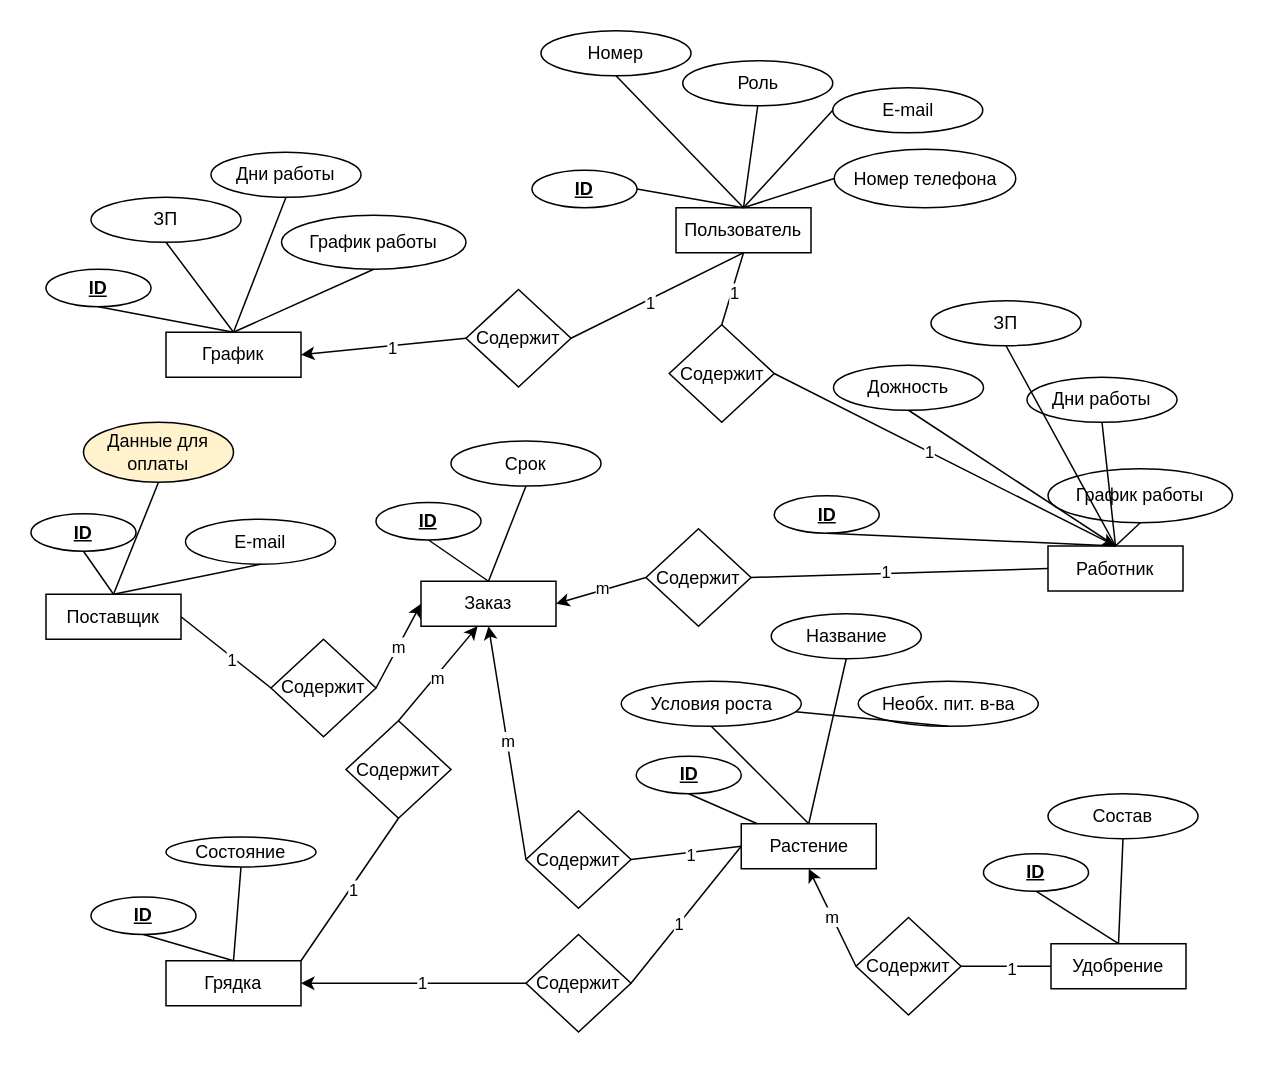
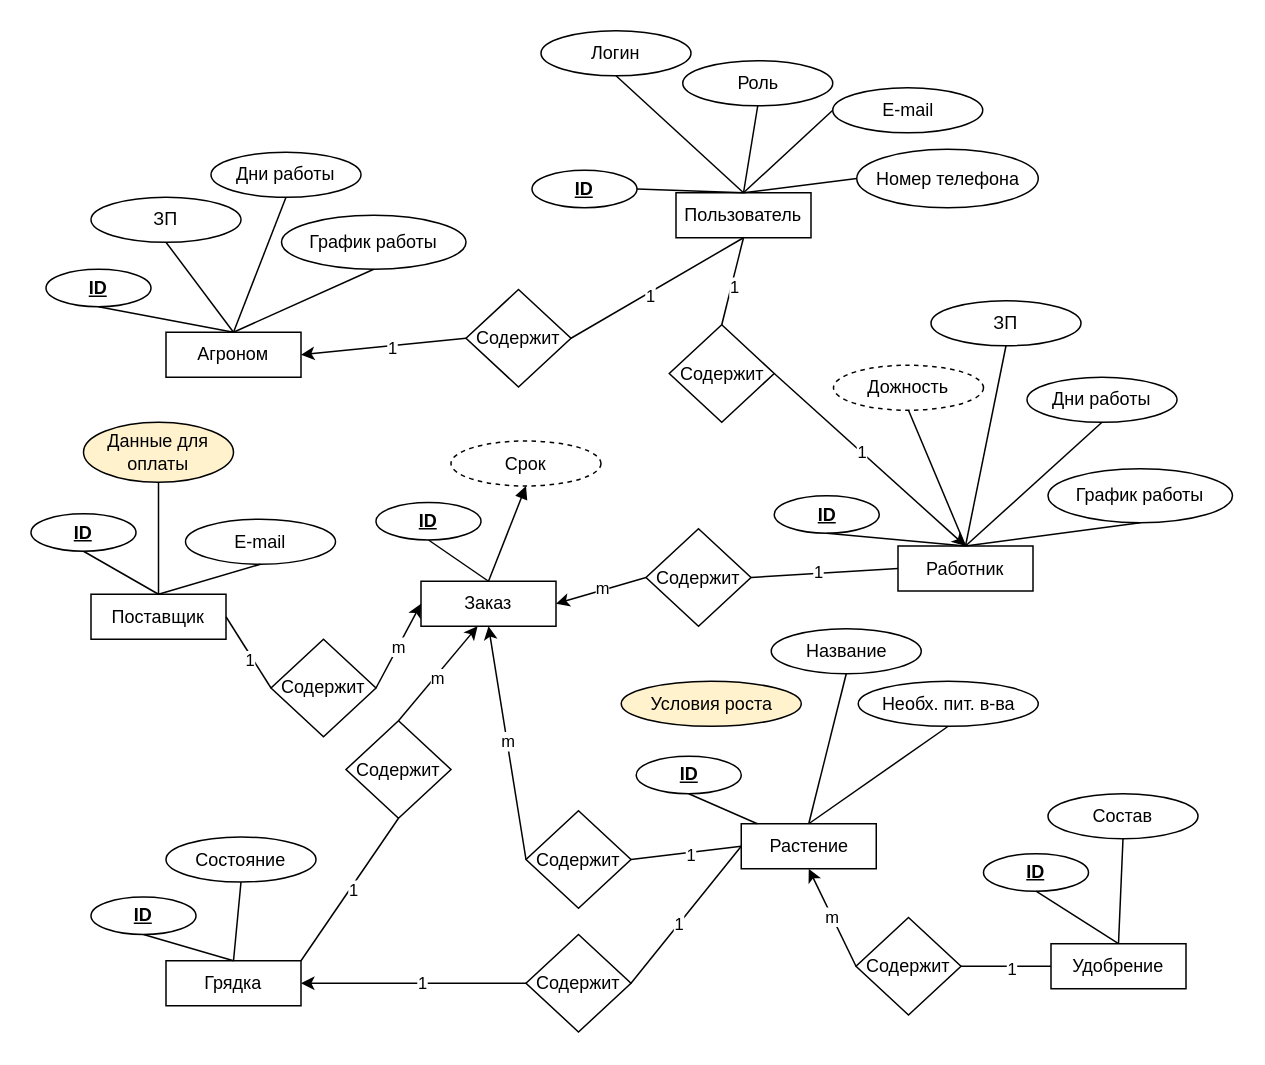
node "Номер": label "Номер" -> "Логин"
node "Номер телефона": moved (925, 179) -> (947, 179)
node "Пользователь": moved (743, 230) -> (743, 215)
node "График": label "График" -> "Агроном"
node "Дожность": style solid -> dashed
node "Срок": style solid -> dashed
edge "Срок" -- "Заказ": arrowhead none -> block
node "Работник": moved (1115, 569) -> (965, 569)
node "Поставщик": moved (113, 617) -> (158, 617)
node "Название": moved (846, 636) -> (846, 651)
node "Условия роста": fillcolor #ffffff -> #fff2cc
edge "Условия роста" -- "Необх. пит. в-ва": now "Растение" -- "Необх. пит. в-ва"
edge "Условия роста" -- "Растение": removed
node "Состояние": size 150x30 -> 150x45
